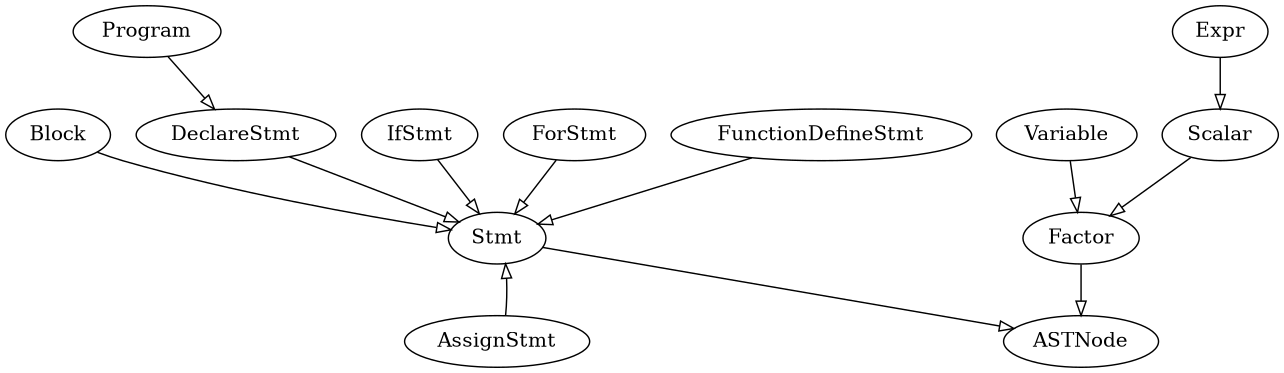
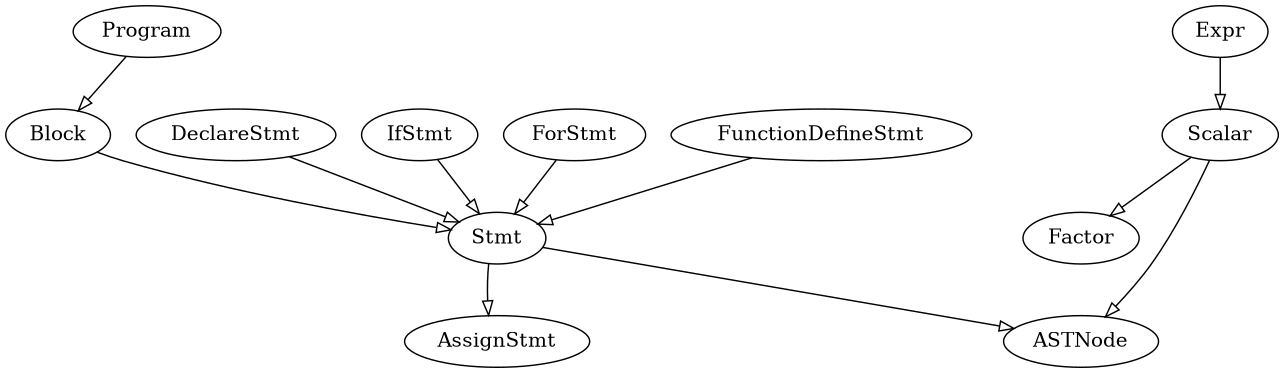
edge "Program" -> "DeclareStmt": now "Program" -> "Block"
node "Variable": removed
edge "Factor" -> "ASTNode": now "Scalar" -> "ASTNode"
edge "AssignStmt" -> "Stmt": reversed
